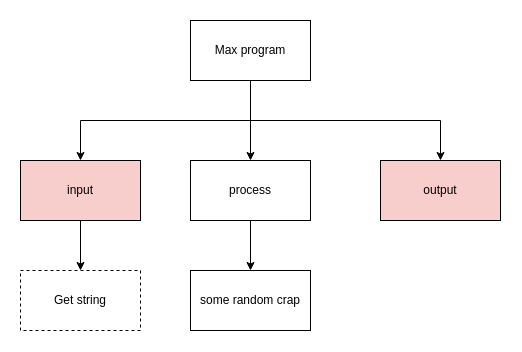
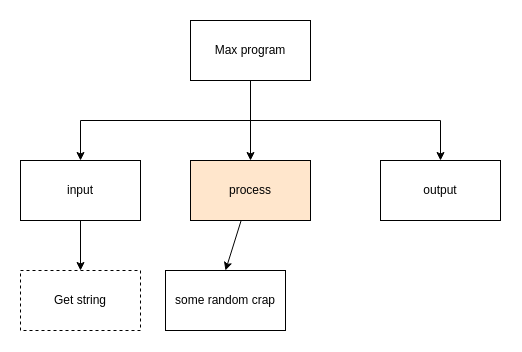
node "input": fillcolor #f8cecc -> #ffffff
node "process": fillcolor #ffffff -> #ffe6cc
node "output": fillcolor #f8cecc -> #ffffff
node "some random crap": moved (251, 301) -> (226, 301)
